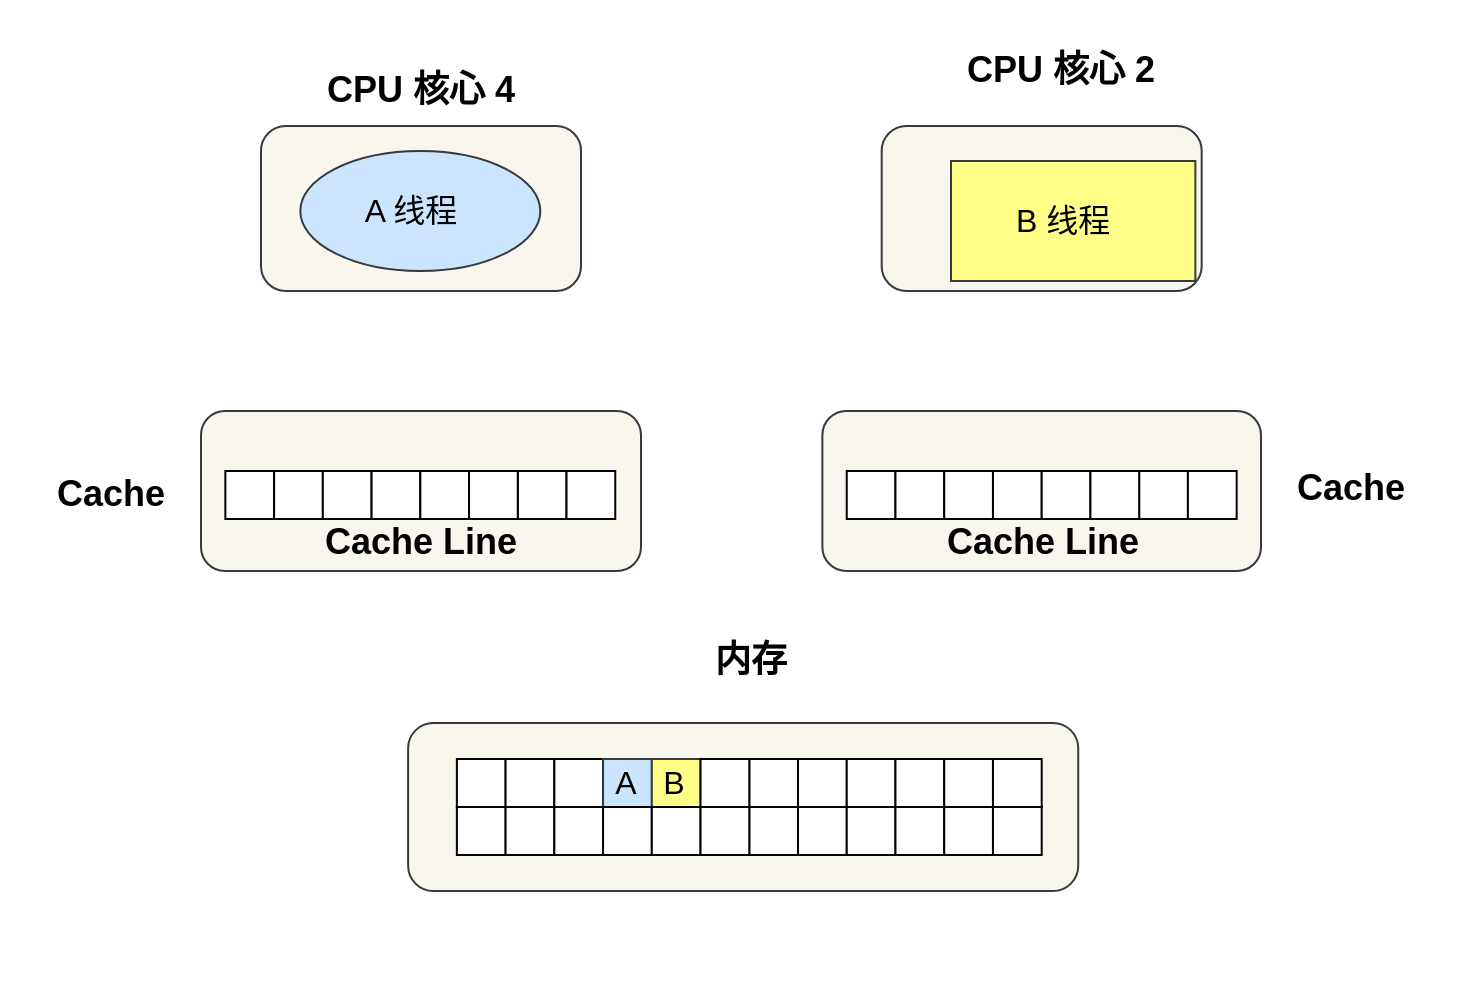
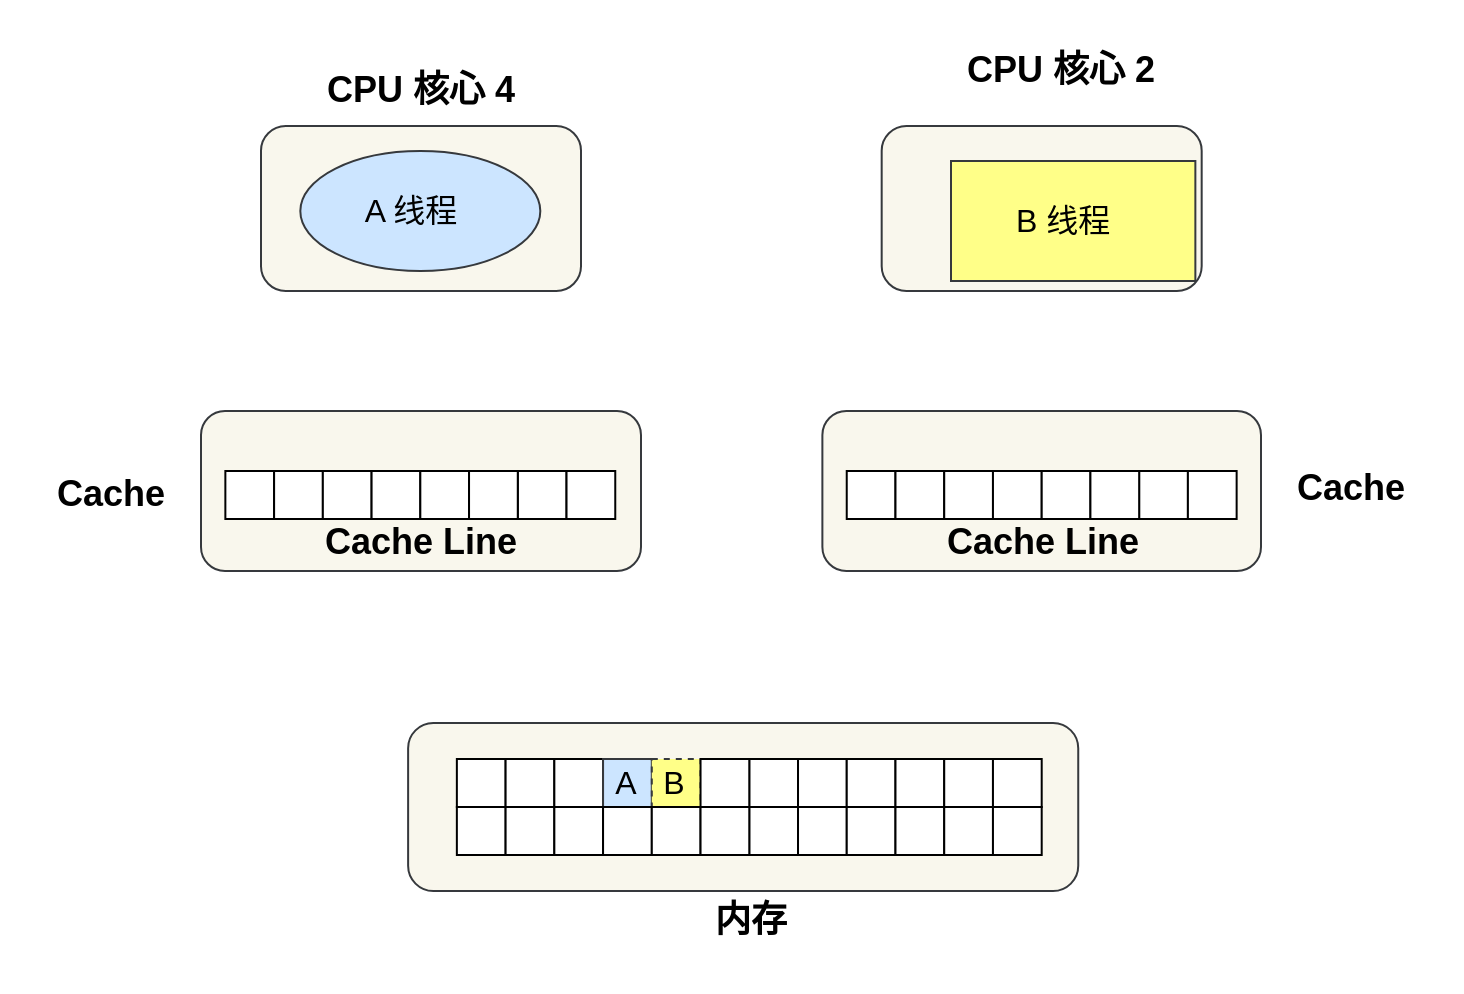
node "内存": moved (751, 661) -> (751, 921)
node "B": style solid -> dashed
